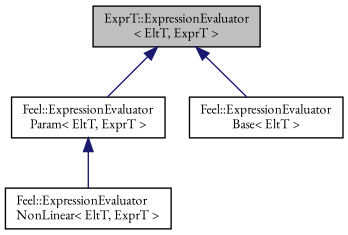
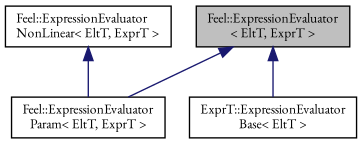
node "ExprT::ExpressionEvaluator < EltT, ExprT >": label "ExprT::ExpressionEvaluator < EltT, ExprT >" -> "Feel::ExpressionEvaluator < EltT, ExprT >"
node "Feel::ExpressionEvaluator Base< EltT >": label "Feel::ExpressionEvaluator Base< EltT >" -> "ExprT::ExpressionEvaluator Base< EltT >"
edge "Feel::ExpressionEvaluator NonLinear< EltT, ExprT >" -> "Feel::ExpressionEvaluator Param< EltT, ExprT >": reversed
